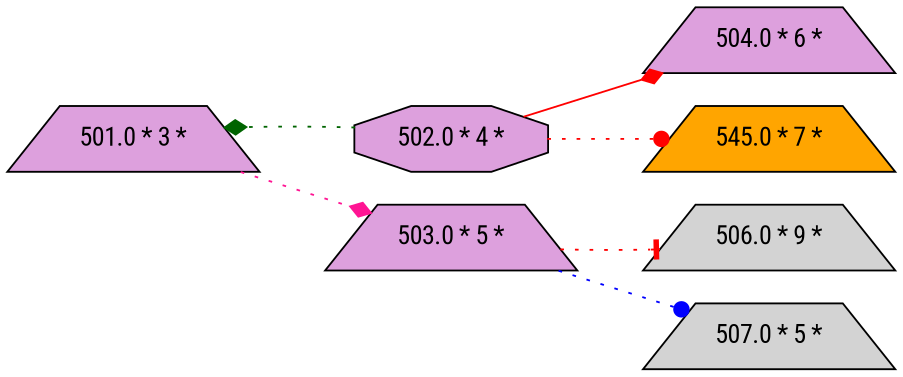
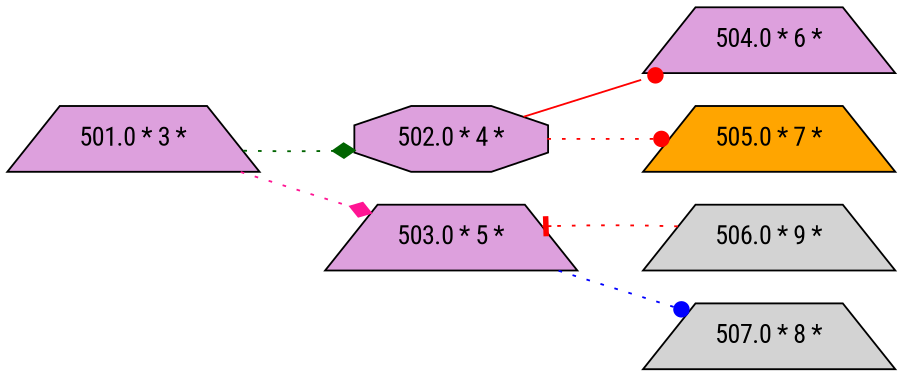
edge "502.0 * 4 *" -> "504.0 * 6 *": arrowhead diamond -> dot
edge "502.0 * 4 *" -> "501.0 * 3 *": reversed
node "545.0 * 7 *": label "545.0 * 7 *" -> "505.0 * 7 *"
edge "503.0 * 5 *" -> "506.0 * 9 *": reversed
node "507.0 * 5 *": label "507.0 * 5 *" -> "507.0 * 8 *"
